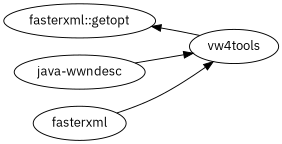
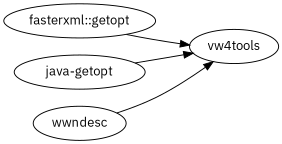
edge "vw4tools" -> "fasterxml::getopt": reversed
node "java-wwndesc": label "java-wwndesc" -> "java-getopt"
node "fasterxml": label "fasterxml" -> "wwndesc"
